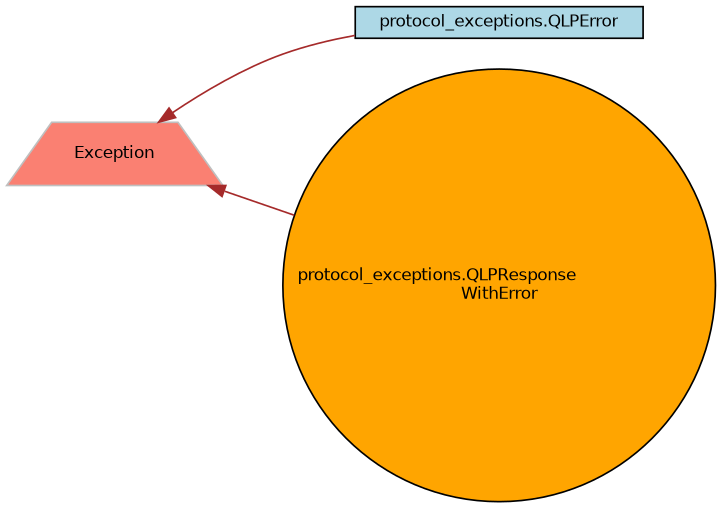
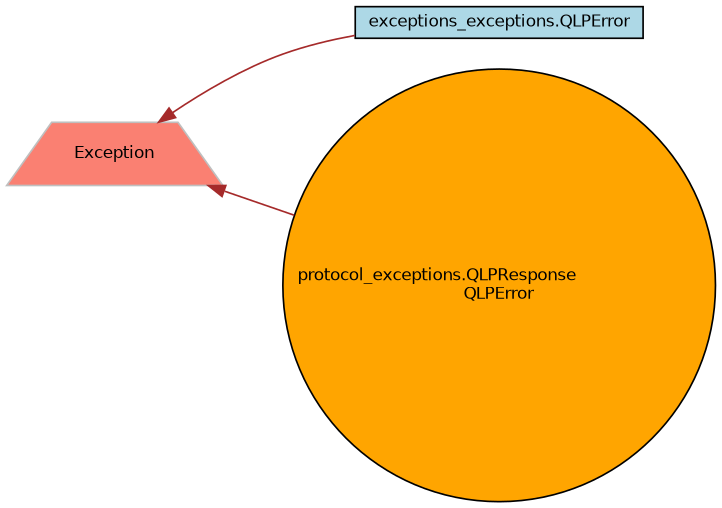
node "protocol_exceptions.QLPError": label "protocol_exceptions.QLPError" -> "exceptions_exceptions.QLPError"
node "protocol_exceptions.QLPResponse WithError": label "protocol_exceptions.QLPResponse WithError" -> "protocol_exceptions.QLPResponse QLPError"
